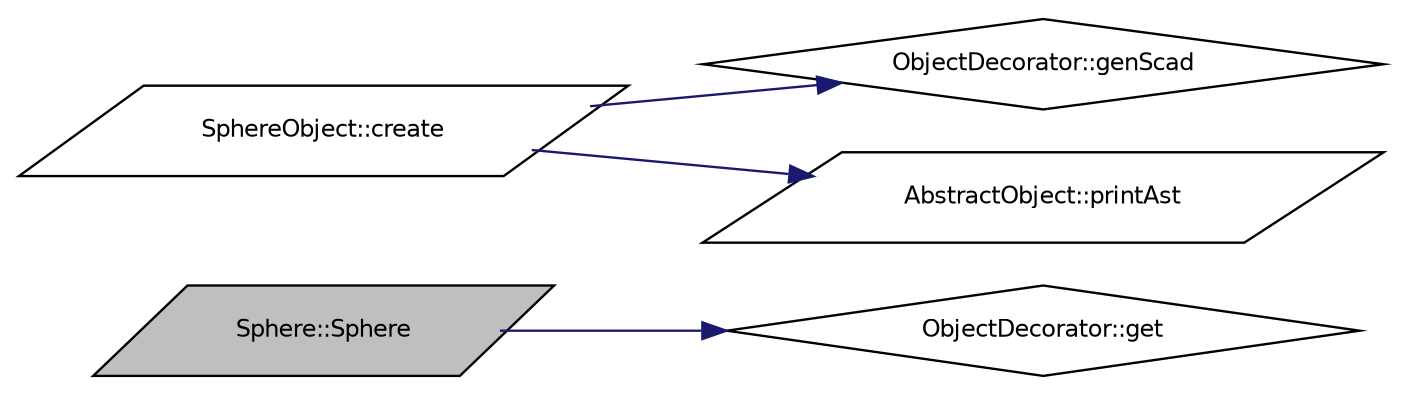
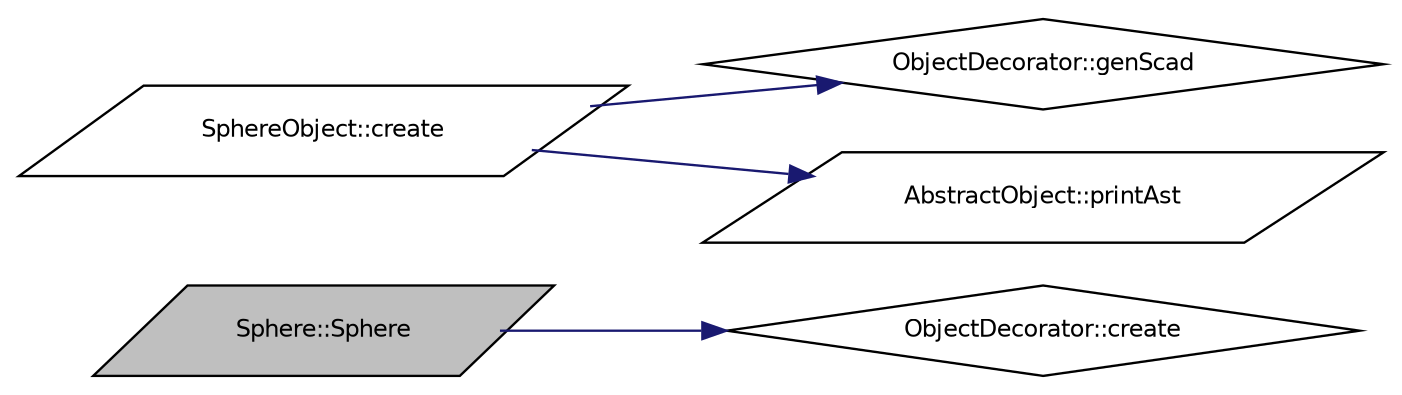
node "ObjectDecorator::get": label "ObjectDecorator::get" -> "ObjectDecorator::create"
